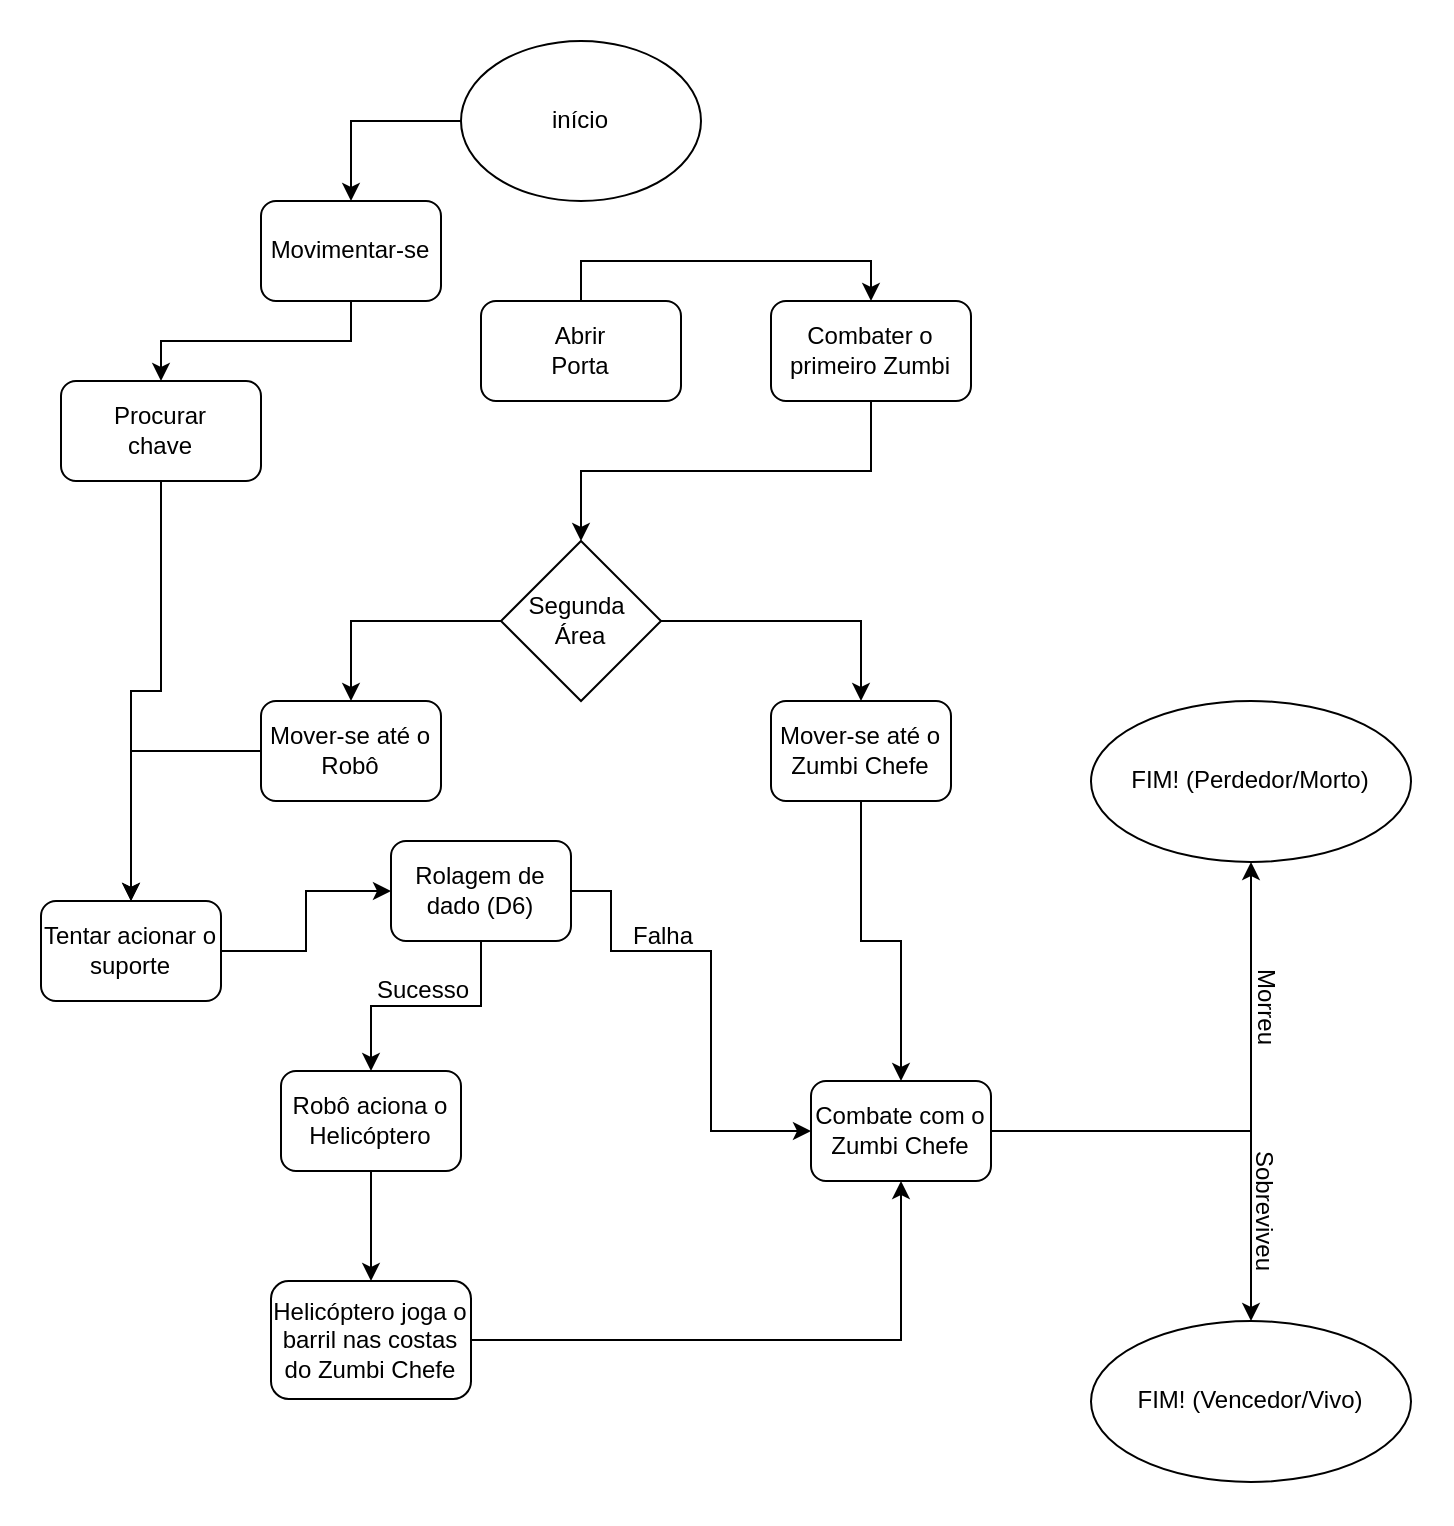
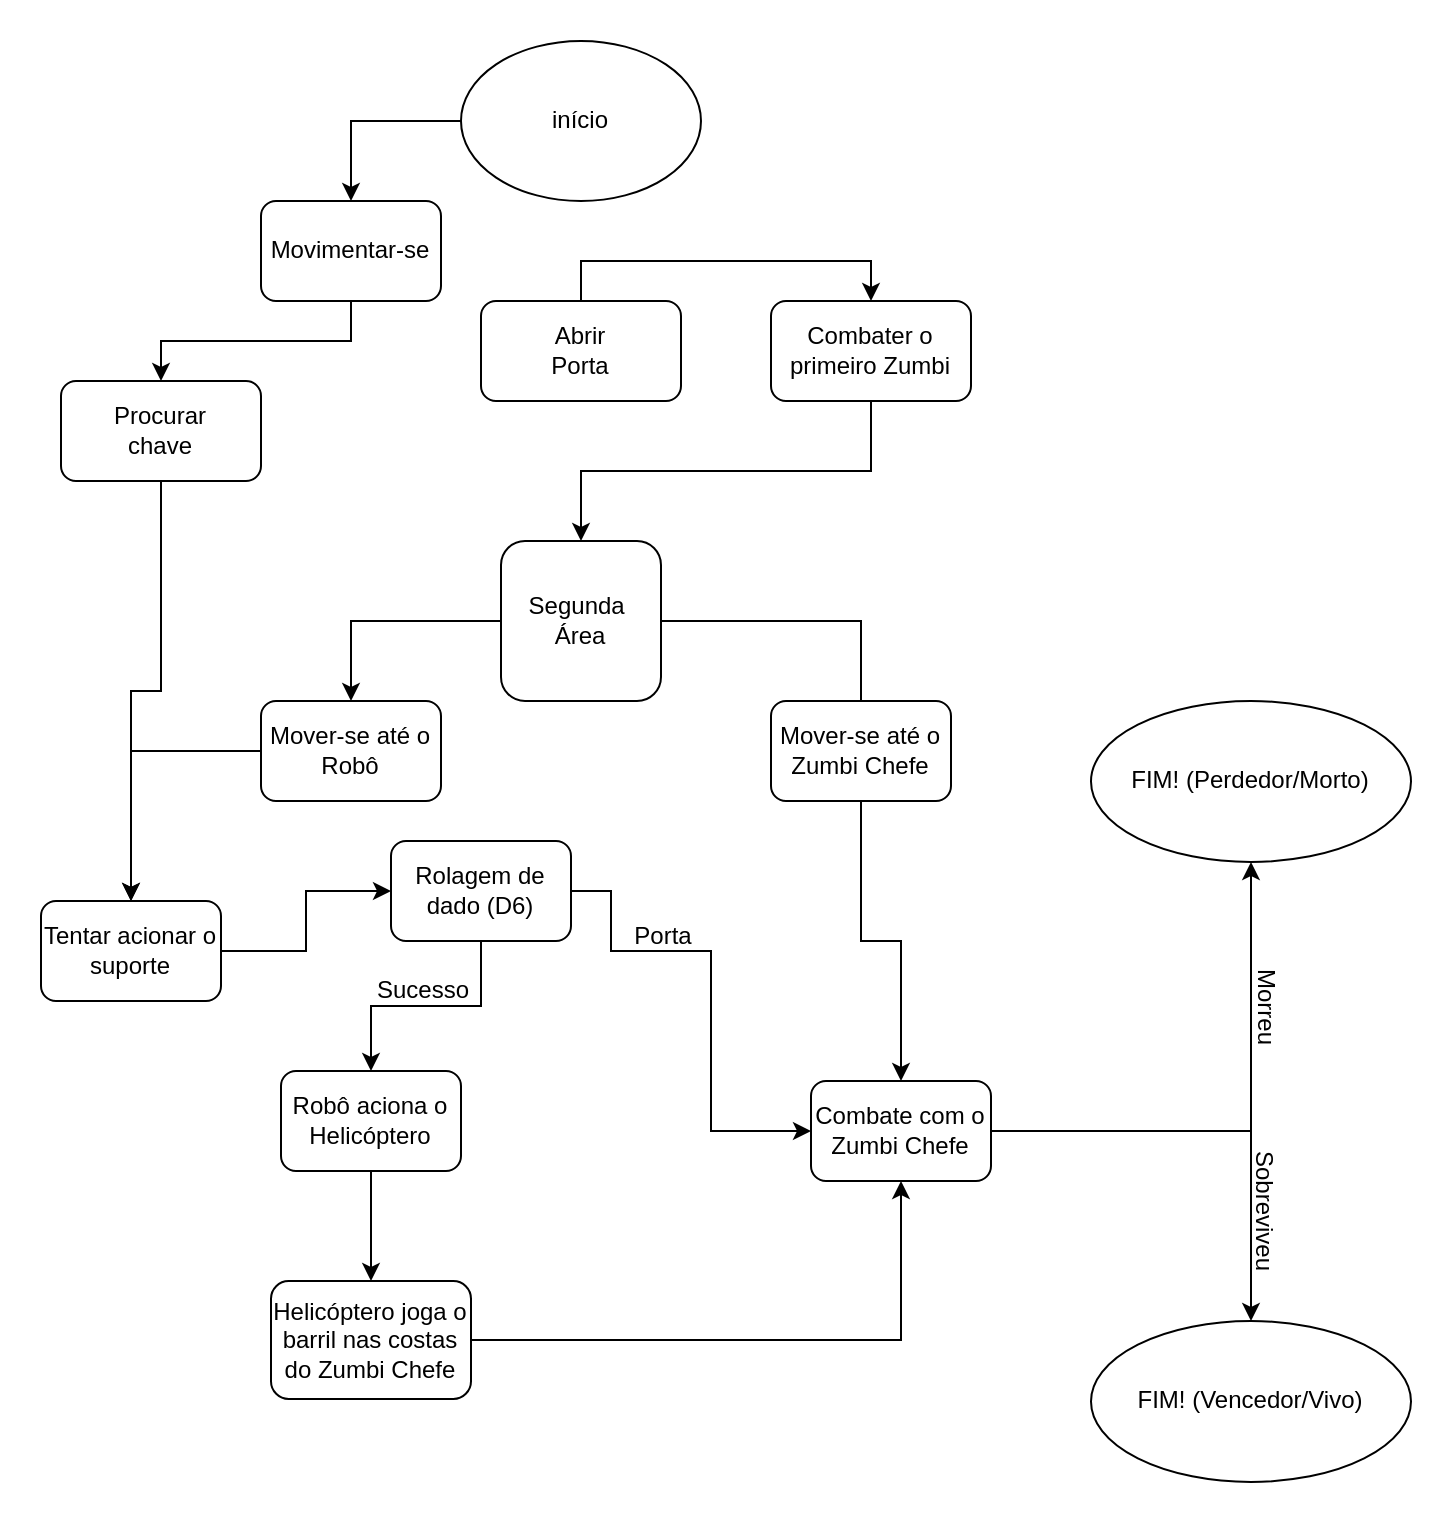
node "Segunda Área": shape diamond -> rounded rectangle
edge "Segunda Área" -> "Mover-se até o Zumbi Chefe": arrowhead classic -> none
node "Falha": label "Falha" -> "Porta"
